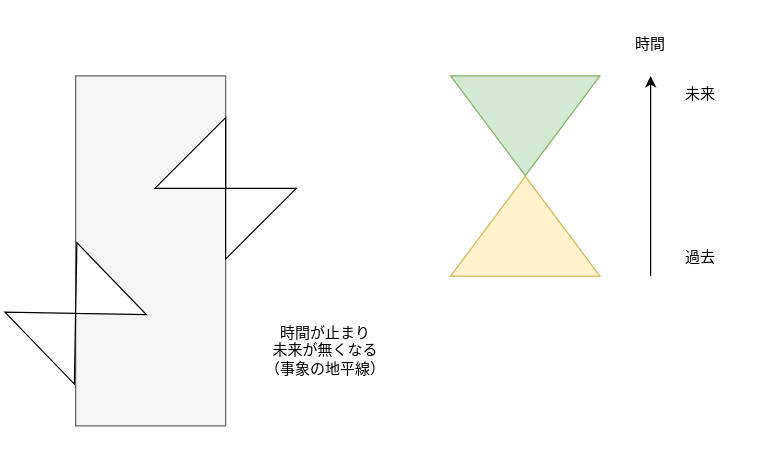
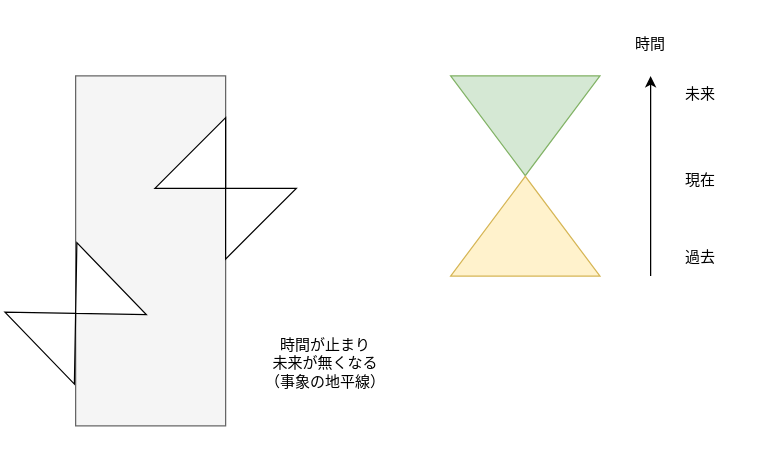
node "現在": added
node "時間が止まり 未来が無くなる （事象の地平線）": moved (326, 351) -> (326, 363)
